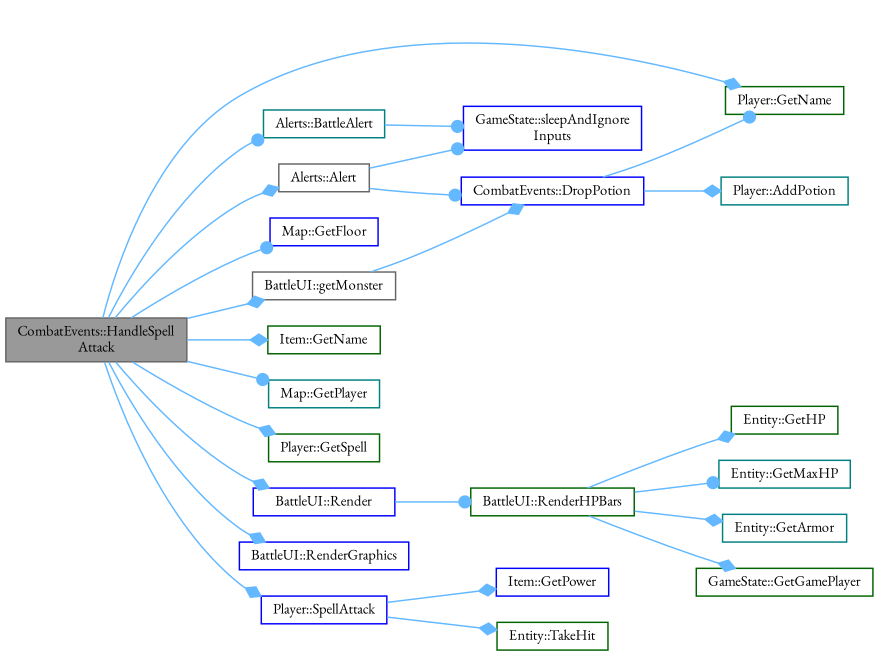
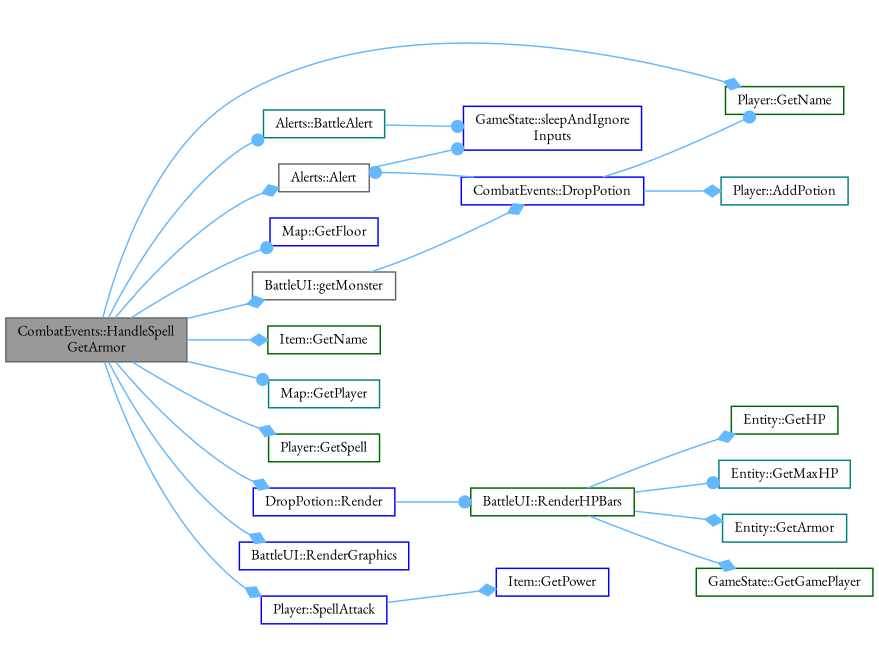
edge "Alerts::Alert" -> "CombatEvents::DropPotion": reversed
node "CombatEvents::HandleSpell Attack": label "CombatEvents::HandleSpell Attack" -> "CombatEvents::HandleSpell GetArmor"
node "BattleUI::Render": label "BattleUI::Render" -> "DropPotion::Render"
node "Entity::TakeHit": removed
